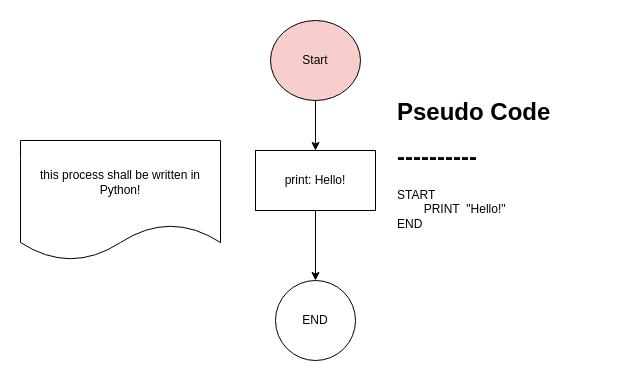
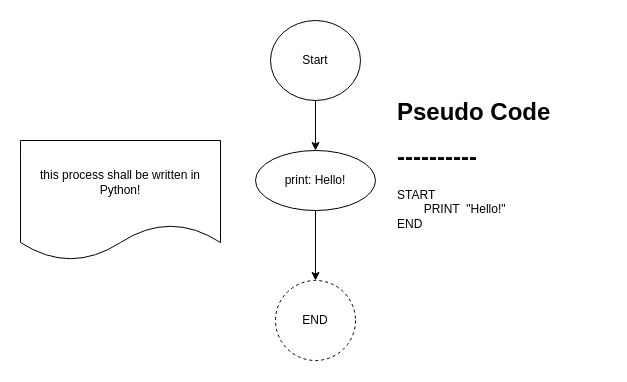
node "Start": fillcolor #f8cecc -> #ffffff
node "print: Hello!": shape rectangle -> ellipse
node "END": style solid -> dashed
